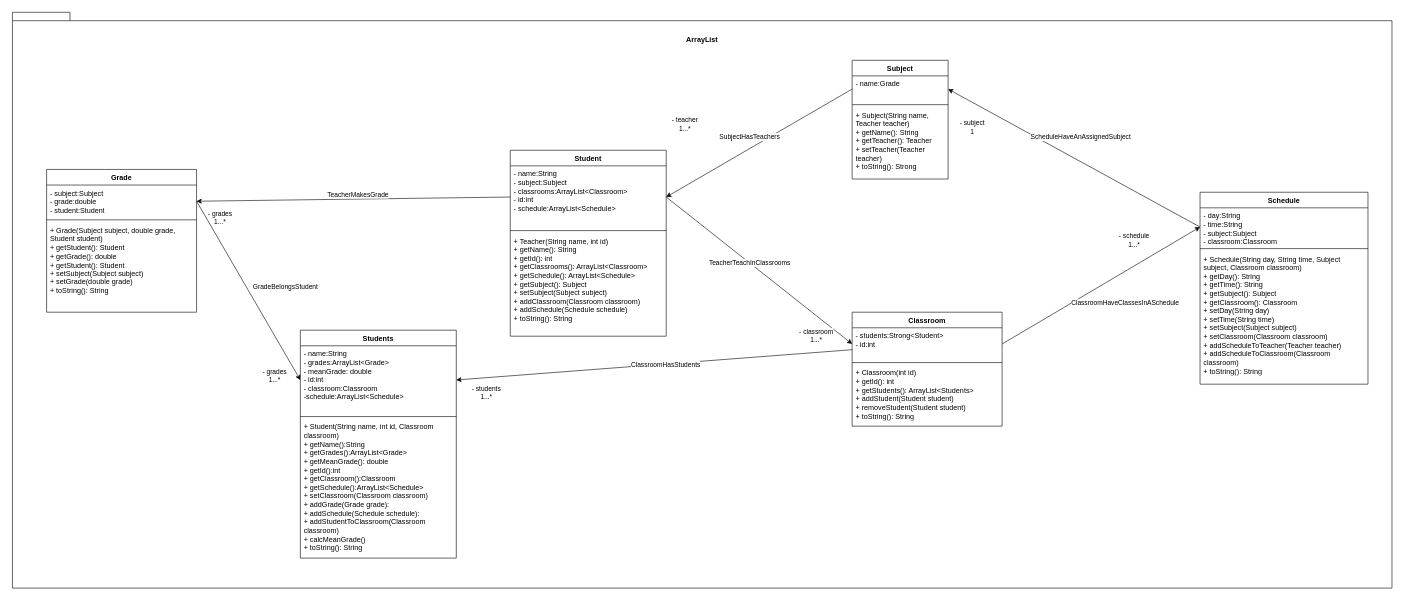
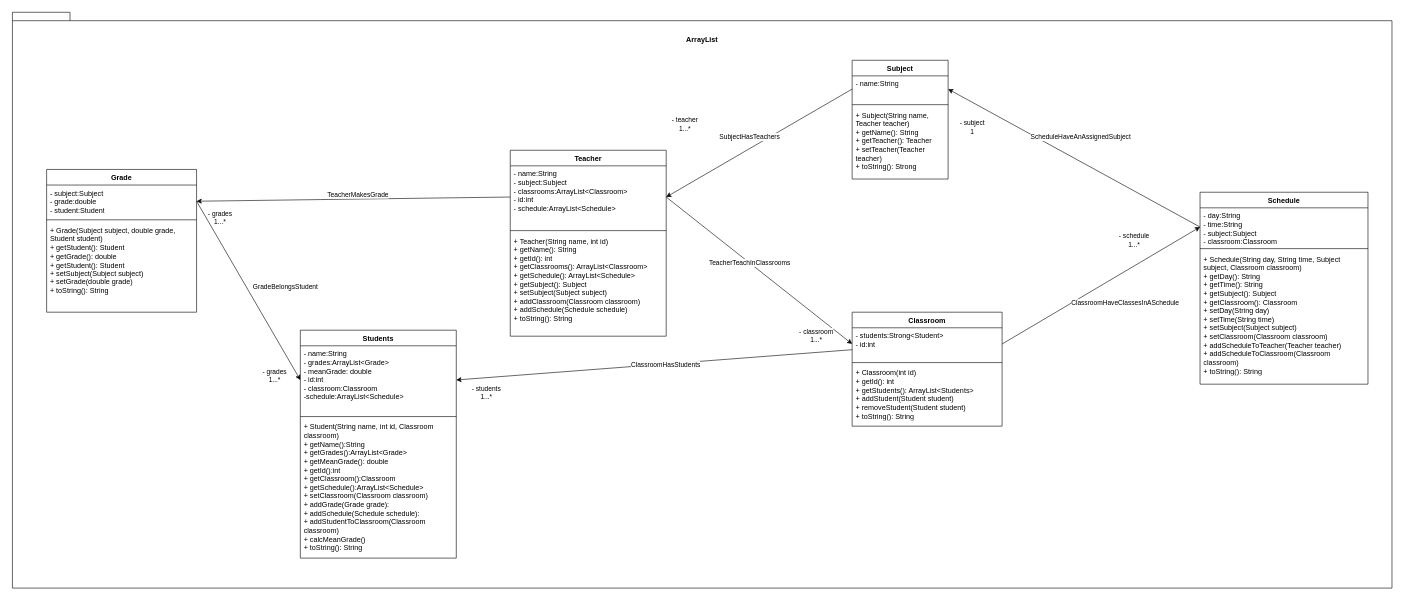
node "- name:Grade": label "- name:Grade" -> "- name:String"
node "Student": label "Student" -> "Teacher"
